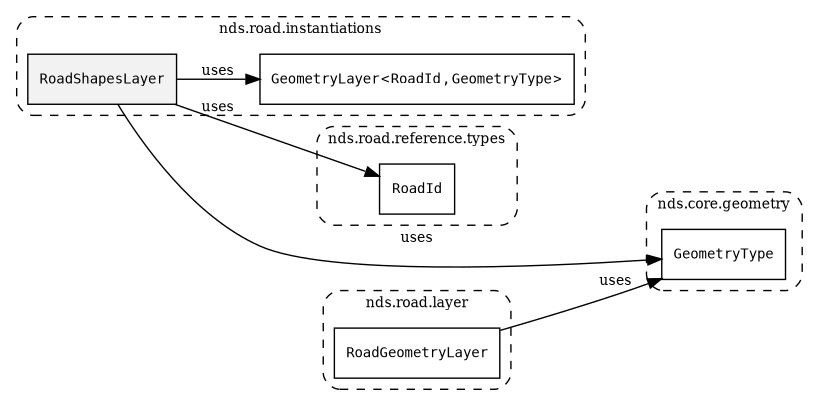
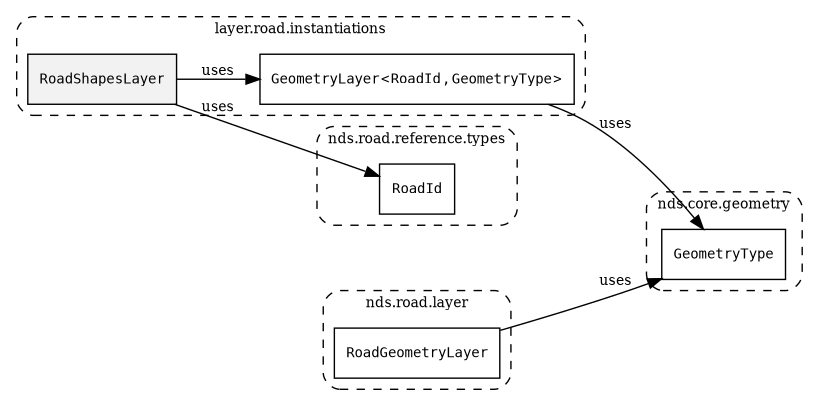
cluster "nds.road.instantiations": label "nds.road.instantiations" -> "layer.road.instantiations"
edge "RoadShapesLayer" -> "GeometryType": now "GeometryLayer" -> "GeometryType"
